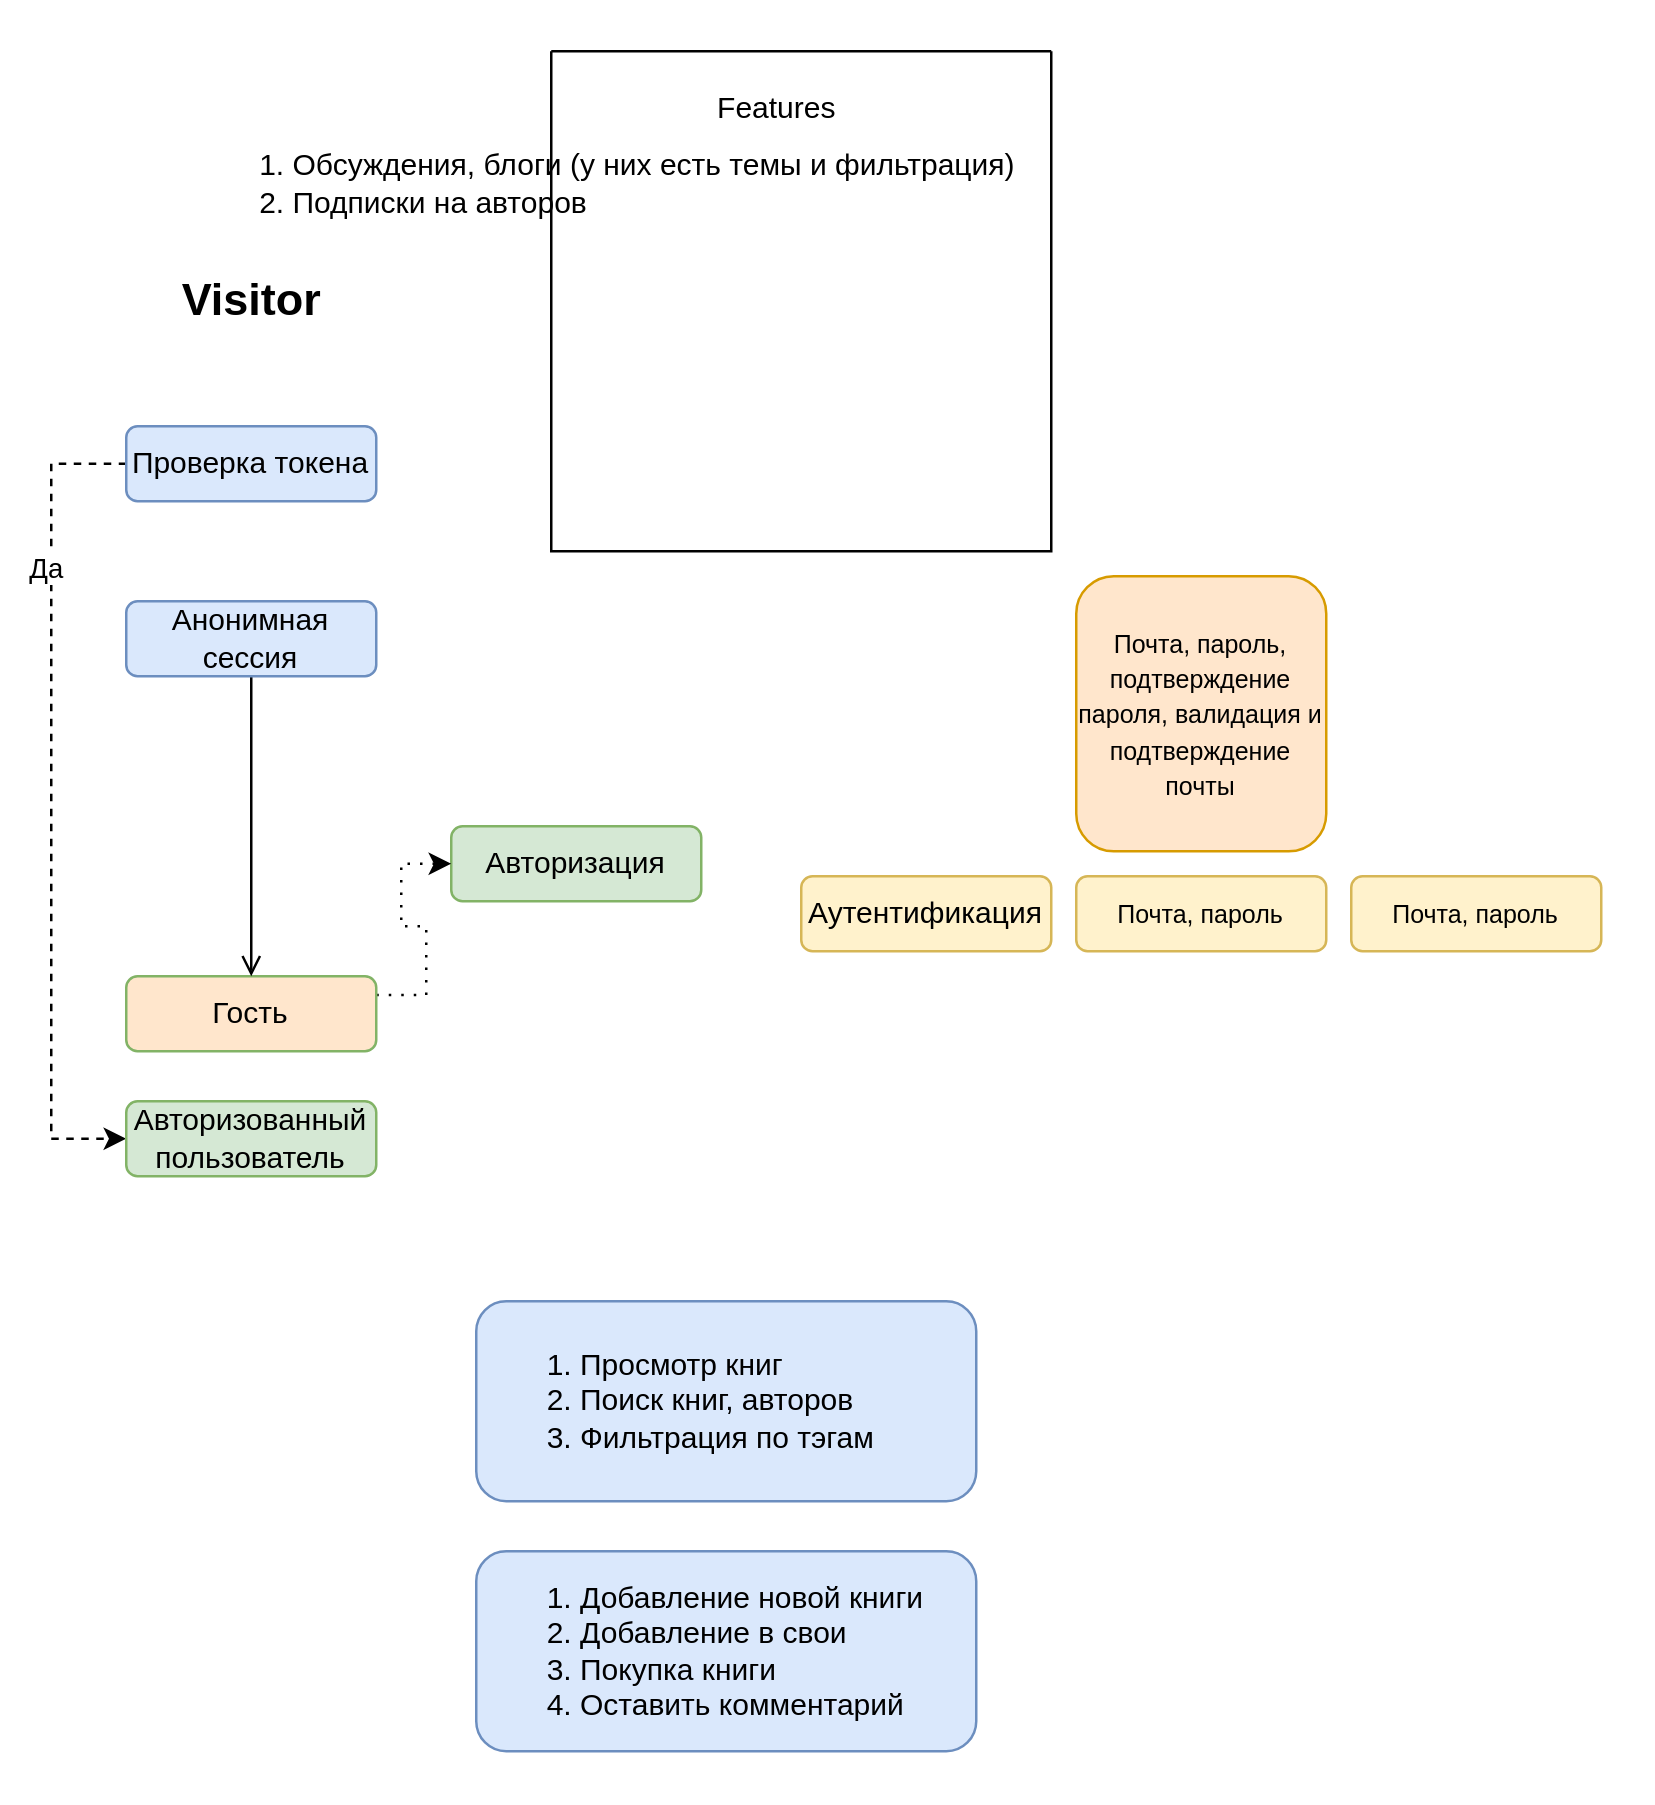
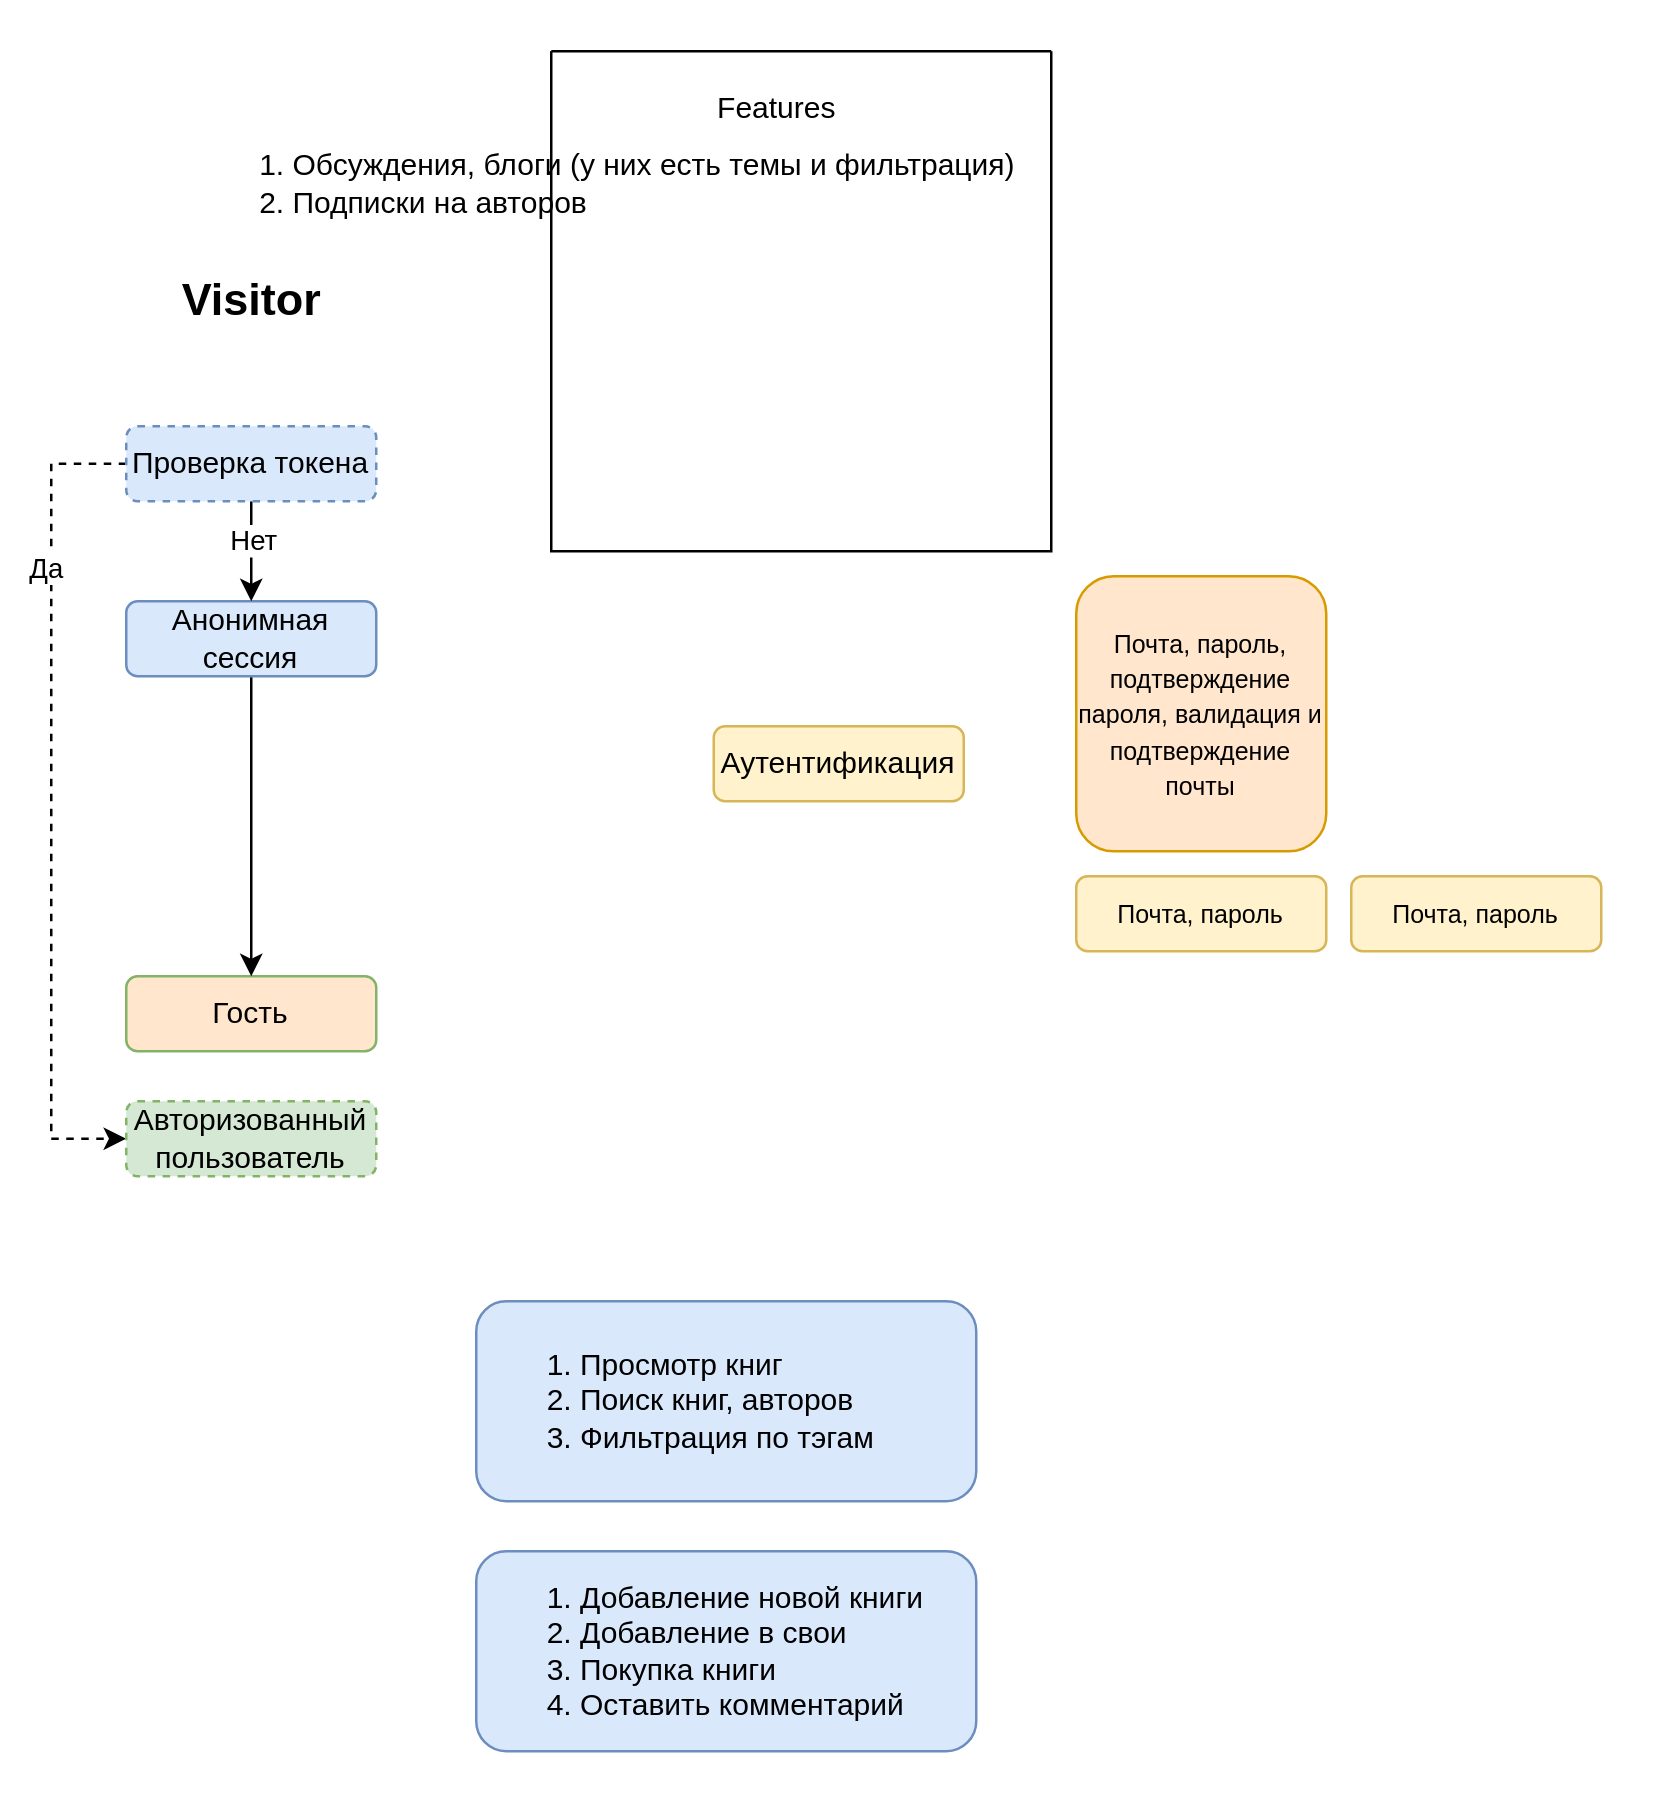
node "Проверка токена": style solid -> dashed
edge "Проверка токена" -> "Анонимная сессия": added, label "Нет"
node "Авторизация": removed
node "Аутентификация": moved (926, 914) -> (839, 764)
edge "Гость" -> "Авторизация": removed
edge "Анонимная сессия" -> "Гость": arrowhead open -> classic
node "Авторизованный пользователь": style solid -> dashed
